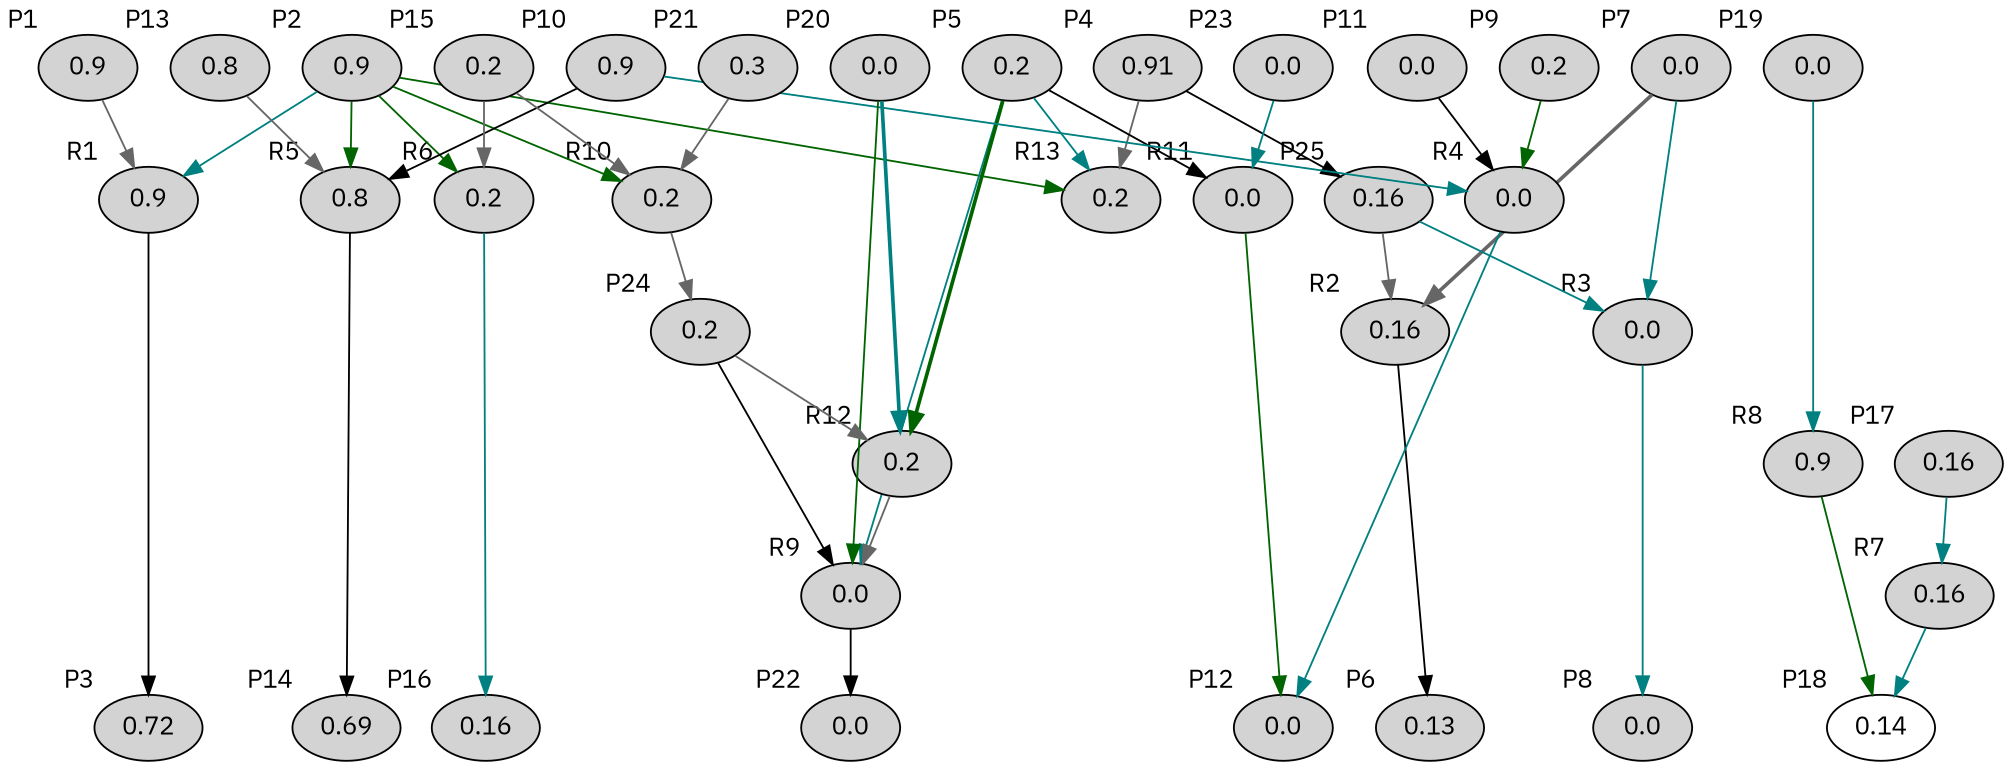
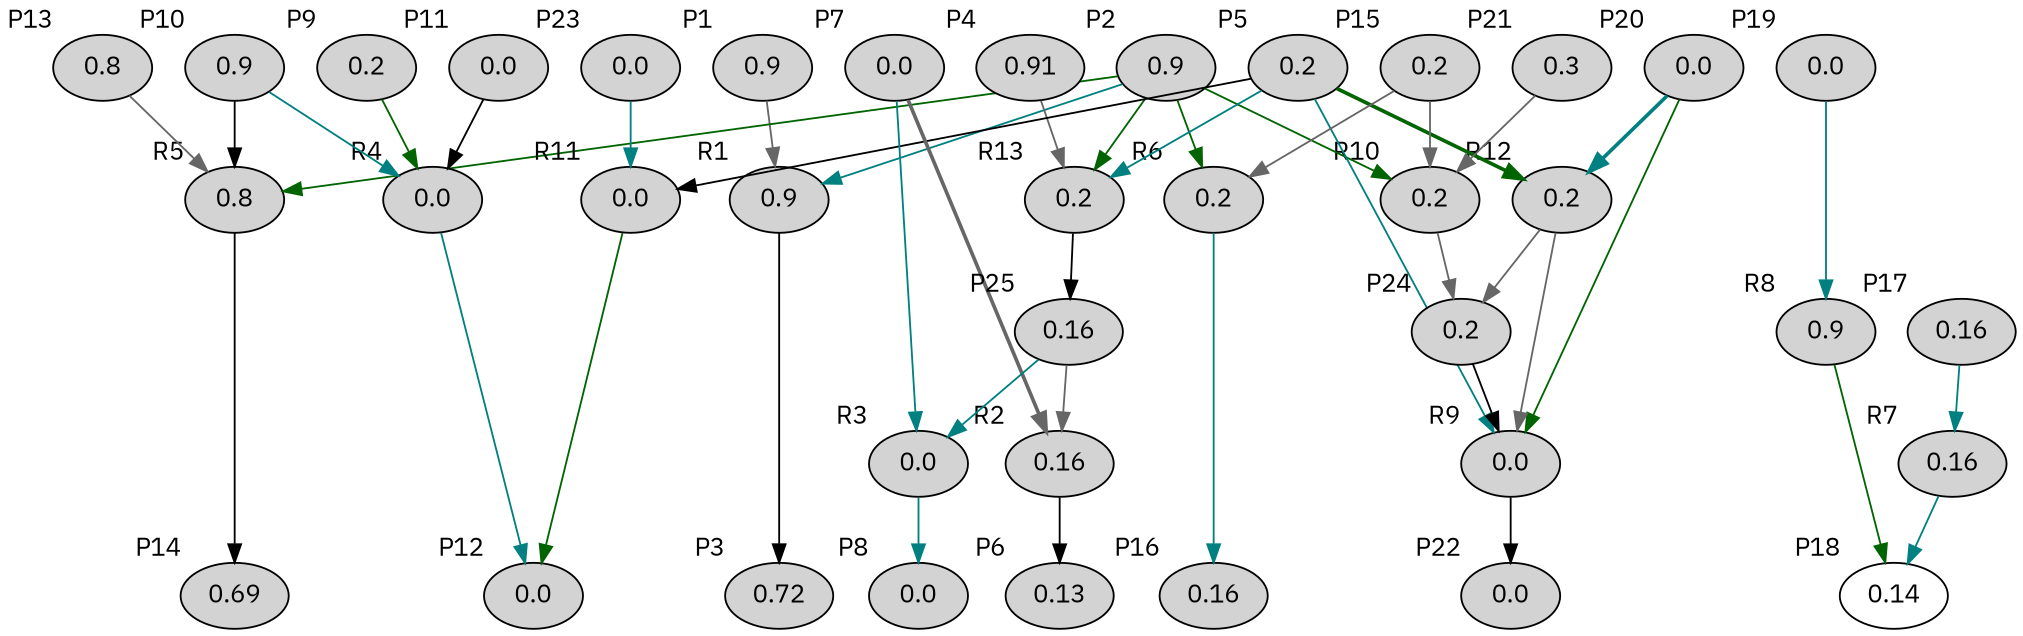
edge "0.91 P4" -> "0.16 P25": now "0.2 R13" -> "0.16 P25"
edge "0.2 P24" -> "0.2 R12": reversed
